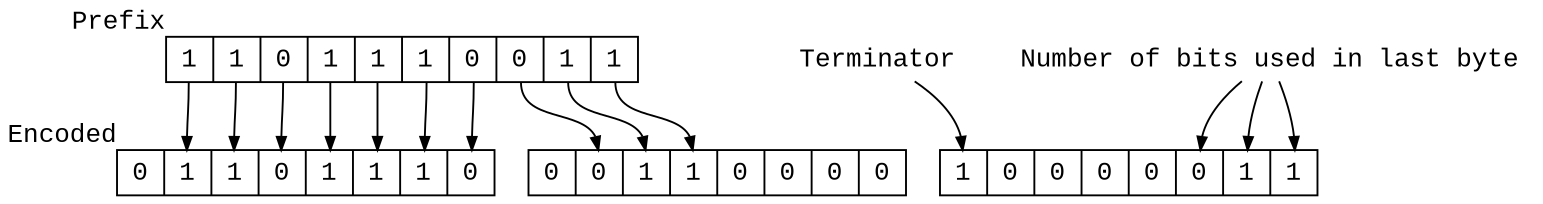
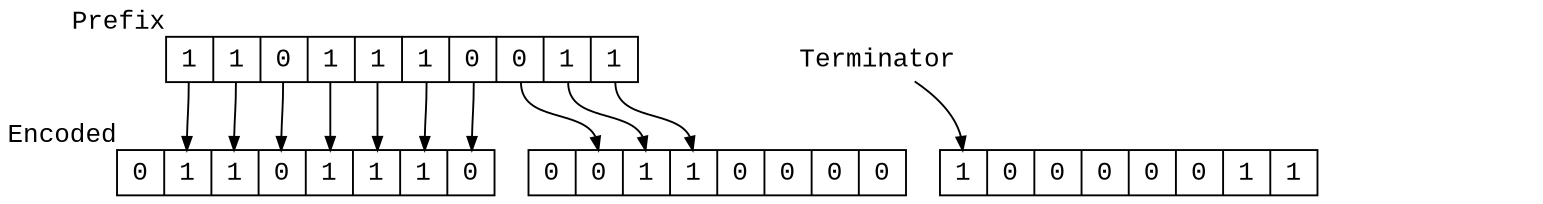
node "Number of bits used in last byte": removed
